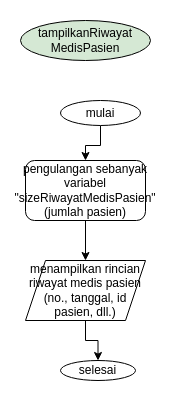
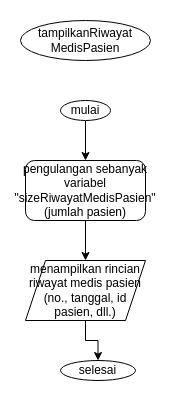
node "tampilkanRiwayat MedisPasien": fillcolor #d5e8d4 -> #ffffff
node "mulai": size 80x25 -> 50x20
